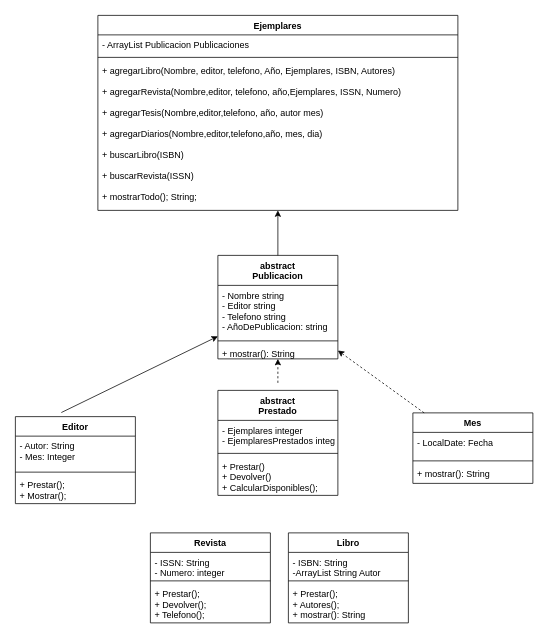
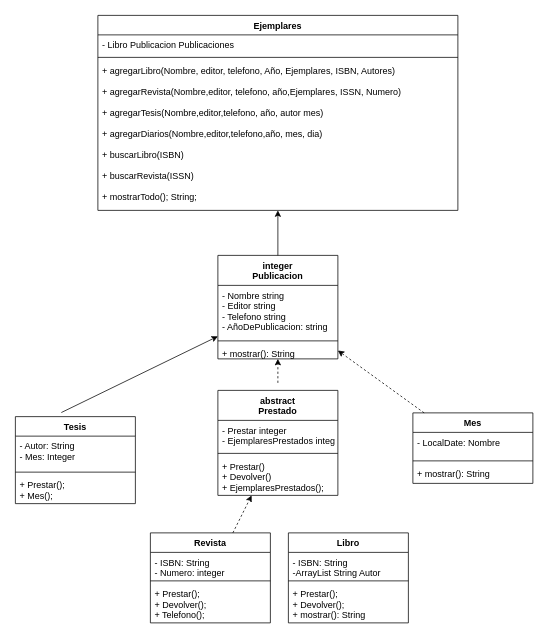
node "- ArrayList Publicacion Publicaciones": label "- ArrayList Publicacion Publicaciones" -> "- Libro Publicacion Publicaciones"
node "abstract Publicacion": label "abstract Publicacion" -> "integer Publicacion"
node "Editor": label "Editor" -> "Tesis"
node "- Ejemplares integer - EjemplaresPrestados integer": label "- Ejemplares integer - EjemplaresPrestados integer" -> "- Prestar integer - EjemplaresPrestados integer"
node "- LocalDate: Fecha": label "- LocalDate: Fecha" -> "- LocalDate: Nombre"
node "+ Prestar() + Devolver() + CalcularDisponibles();": label "+ Prestar() + Devolver() + CalcularDisponibles();" -> "+ Prestar() + Devolver() + EjemplaresPrestados();"
node "+ Prestar(); + Mostrar();": label "+ Prestar(); + Mostrar();" -> "+ Prestar(); + Mes();"
edge "Revista" -> "abstract Prestado": added
node "- ISSN: String - Numero: integer": label "- ISSN: String - Numero: integer" -> "- ISBN: String - Numero: integer"
node "+ Prestar(); + Autores(); + mostrar(): String": label "+ Prestar(); + Autores(); + mostrar(): String" -> "+ Prestar(); + Devolver(); + mostrar(): String"
